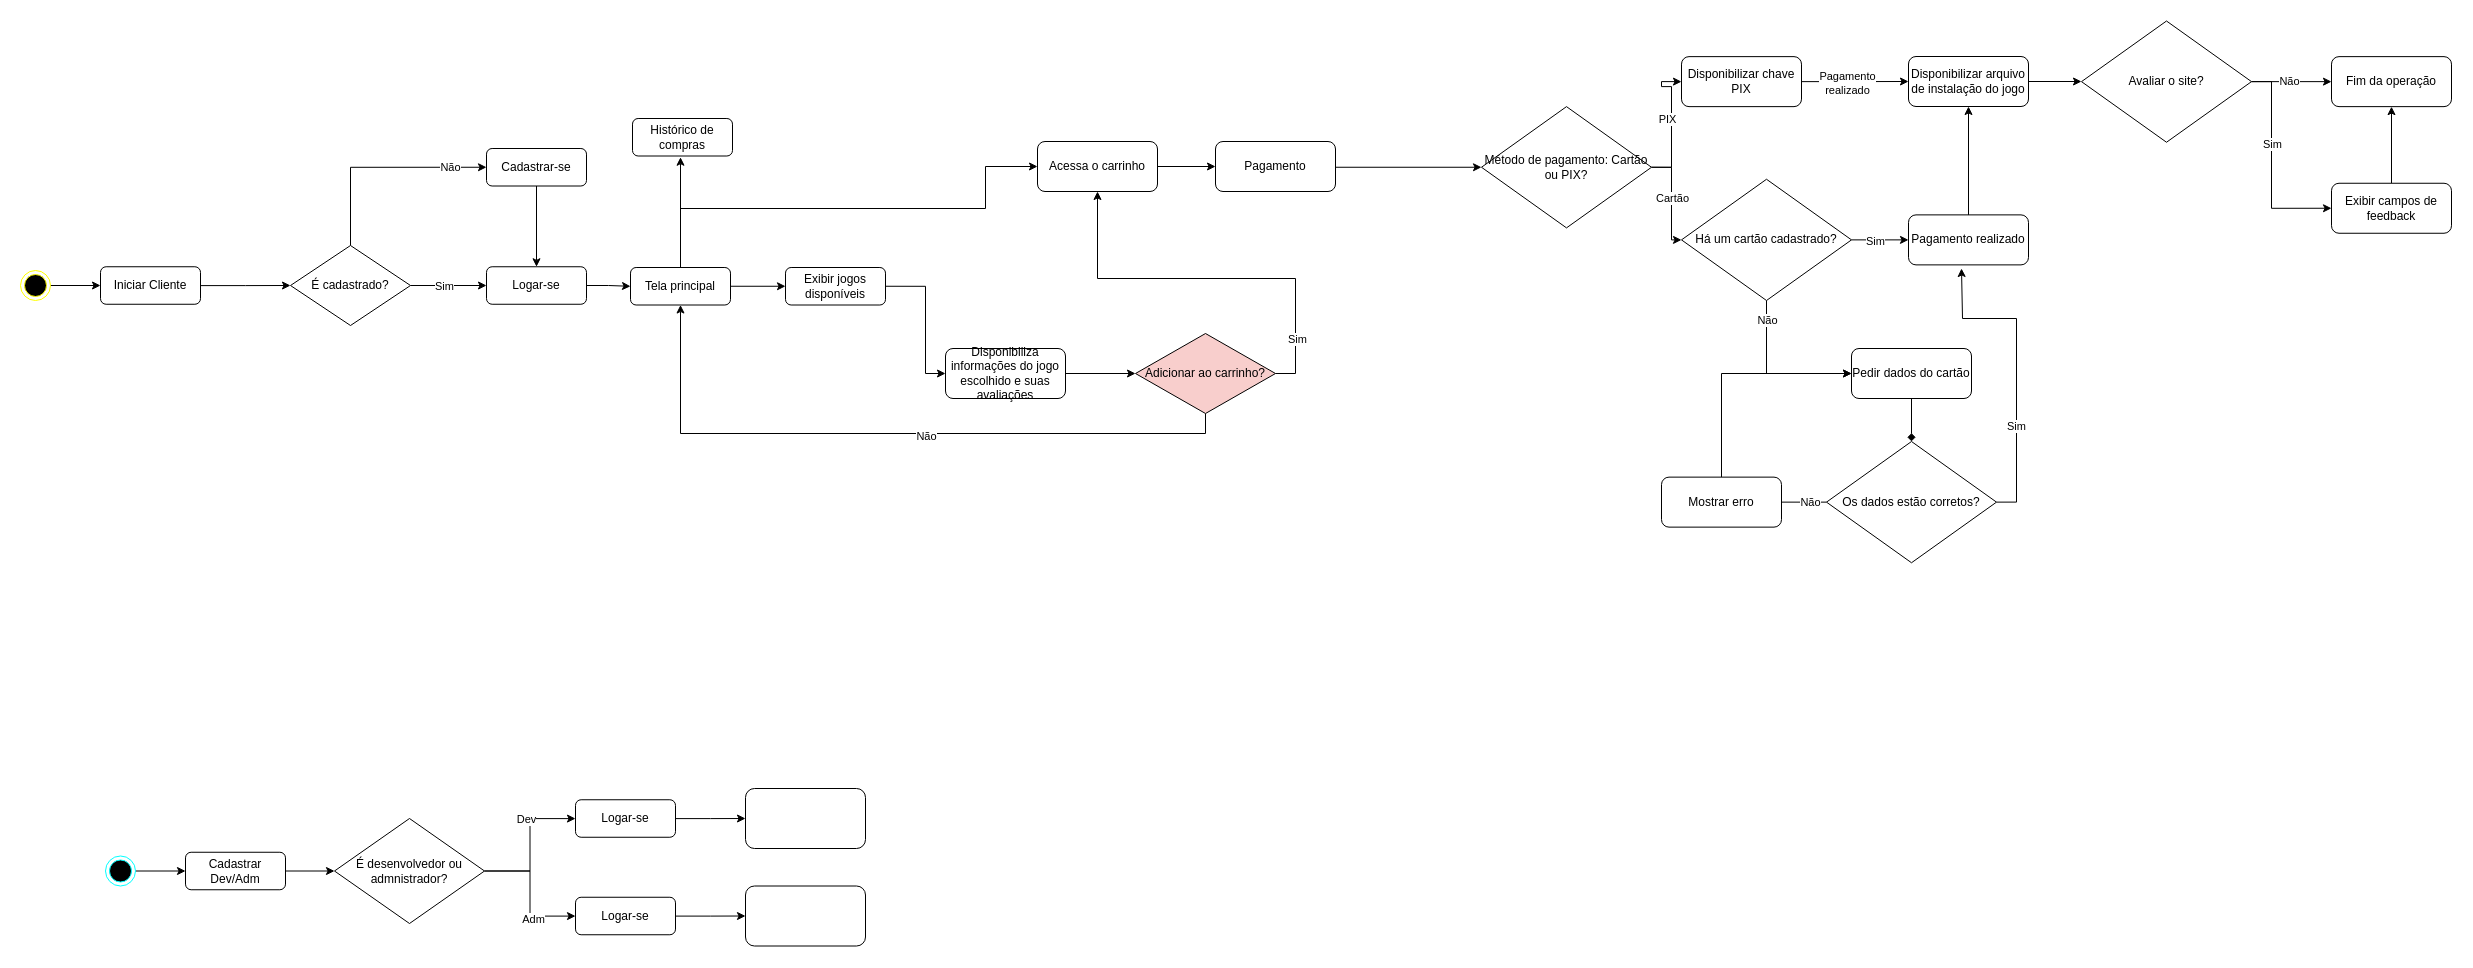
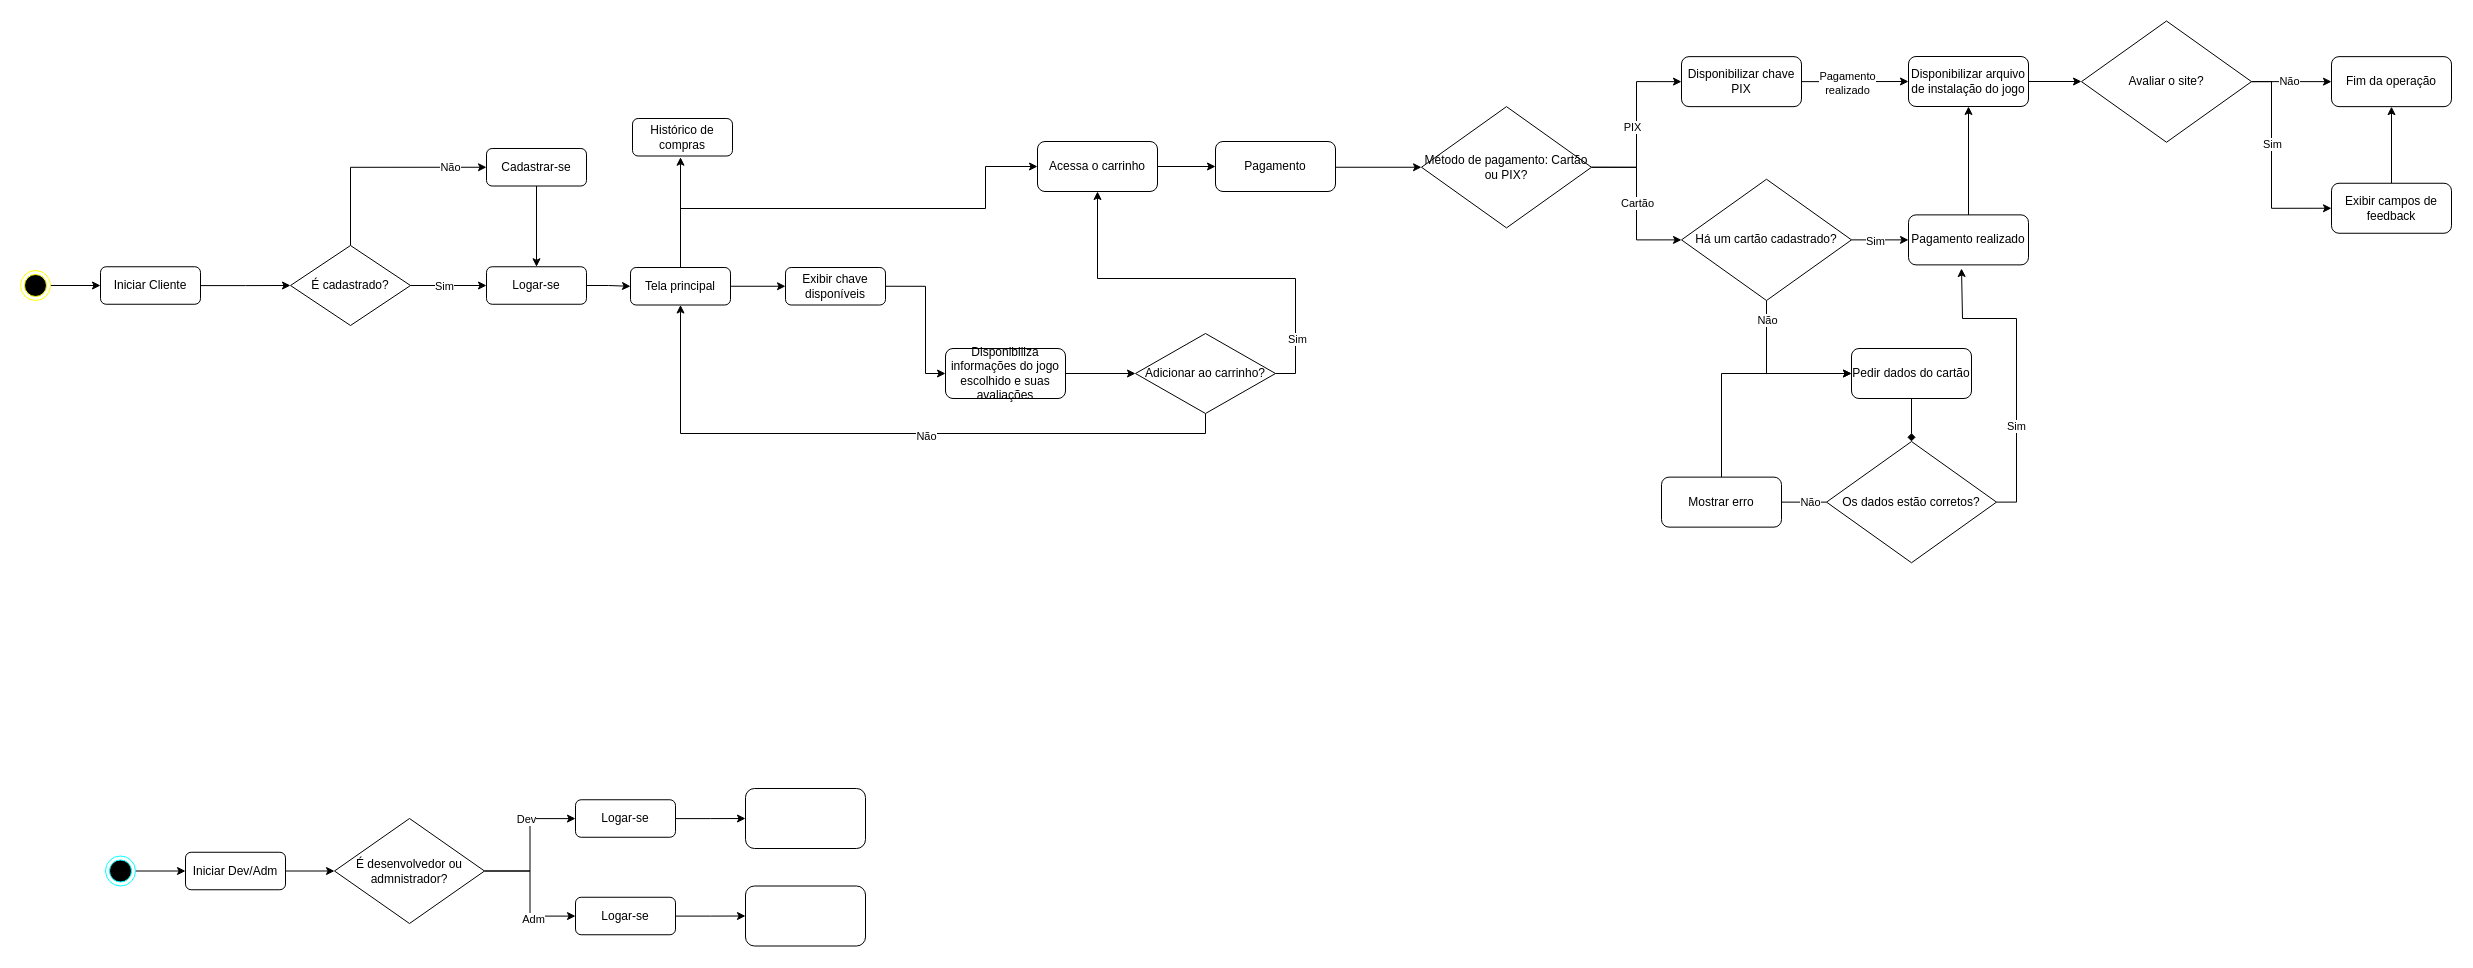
node "Método de pagamento: Cartão ou PIX?": moved (1567, 167) -> (1507, 167)
node "Exibir jogos disponíveis": label "Exibir jogos disponíveis" -> "Exibir chave disponíveis"
node "Adicionar ao carrinho?": fillcolor #f8cecc -> #ffffff
node "Cadastrar Dev/Adm": label "Cadastrar Dev/Adm" -> "Iniciar Dev/Adm"
